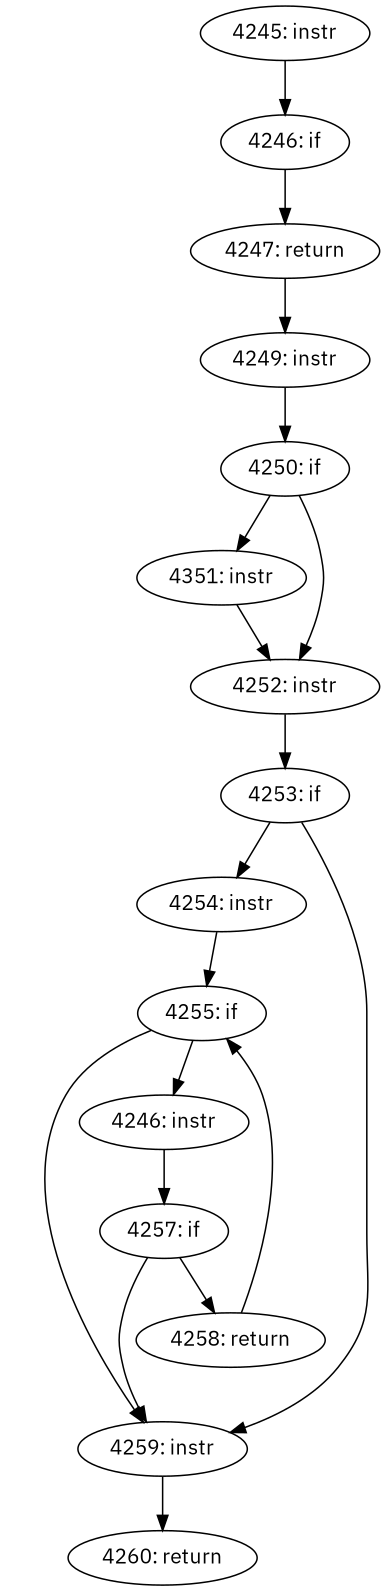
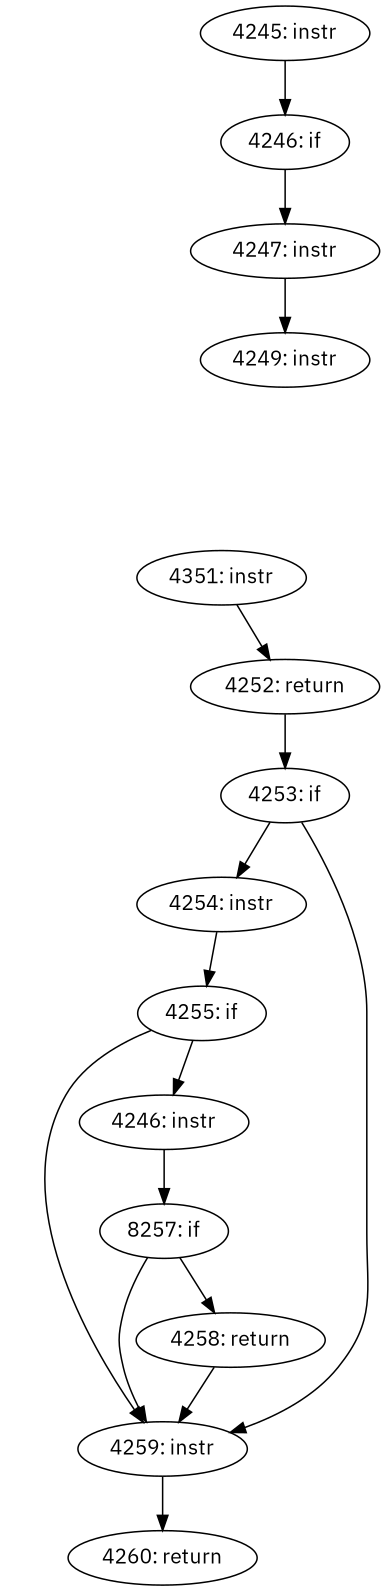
node "4247: return": label "4247: return" -> "4247: instr"
node "4250: if": removed
node "4252: instr": label "4252: instr" -> "4252: return"
edge "4258: return" -> "4255: if": now "4258: return" -> "4259: instr"
node "4257: if": label "4257: if" -> "8257: if"
